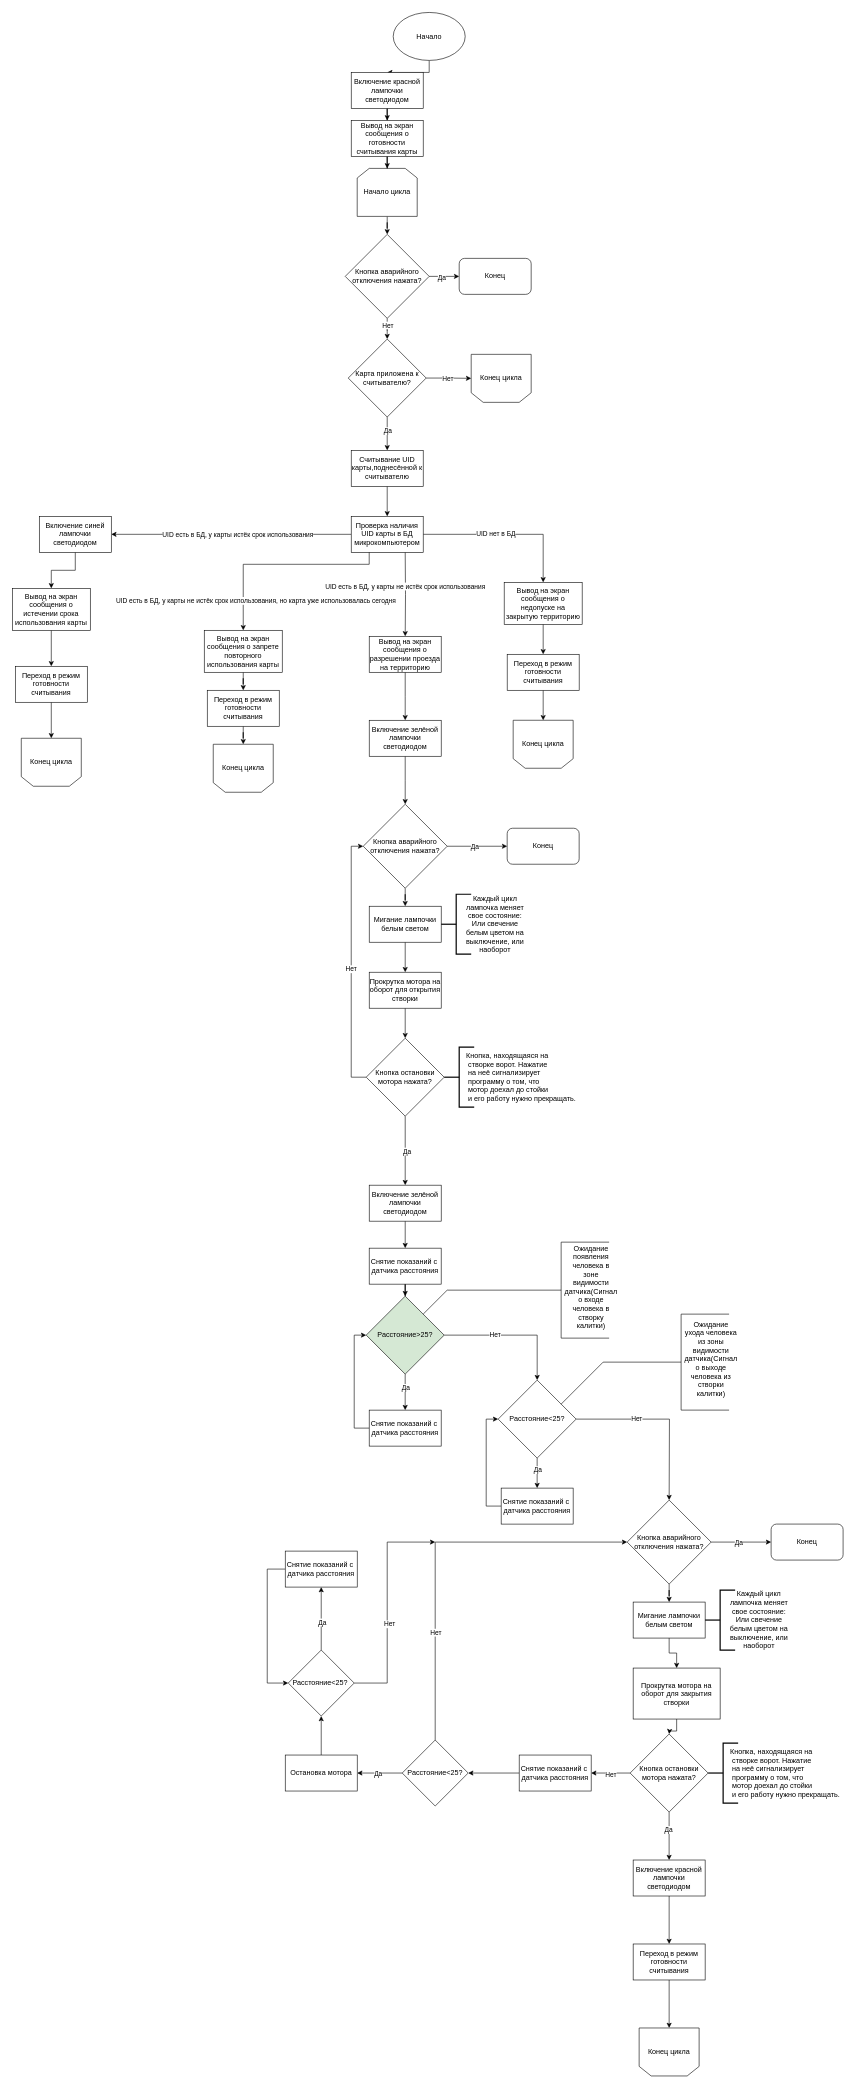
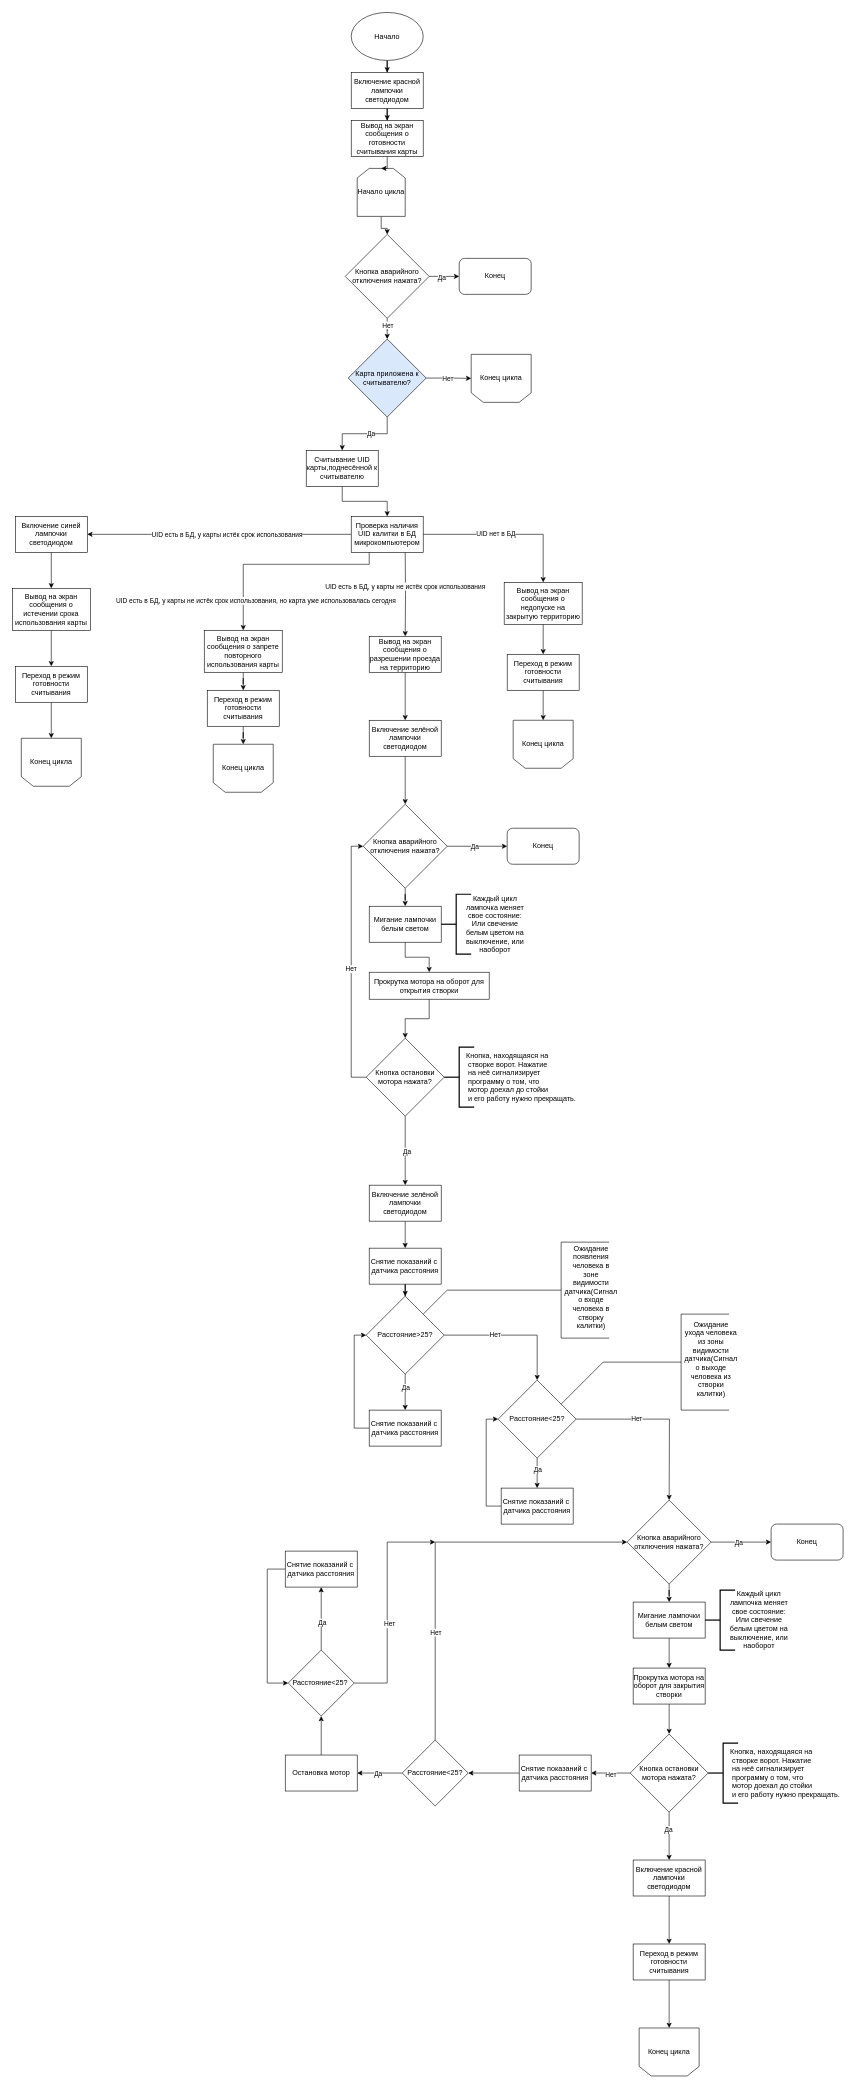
node "Начало": moved (429, 36) -> (387, 36)
node "Начало цикла": size 60x48 -> 48x48
node "Карта приложена к считывателю?": fillcolor #ffffff -> #dae8fc
node "Считывание UID карты,поднесённой к считывателю": moved (387, 468) -> (342, 468)
node "Включение синей лампочки светодиодом": moved (75, 534) -> (51, 534)
node "Проверка наличия UID карты в БД микрокомпьютером": label "Проверка наличия UID карты в БД микрокомпьютером" -> "Проверка наличия UID калитки в БД микрокомпьютером"
node "Прокрутка мотора на оборот для открытия створки": size 72x36 -> 120x27
node "Расстояние>25?": fillcolor #d5e8d4 -> #ffffff
node "Прокрутка мотора на оборот для закрытия створки": size 87x51 -> 72x36
node "Остановка мотора": label "Остановка мотора" -> "Остановка мотор"
